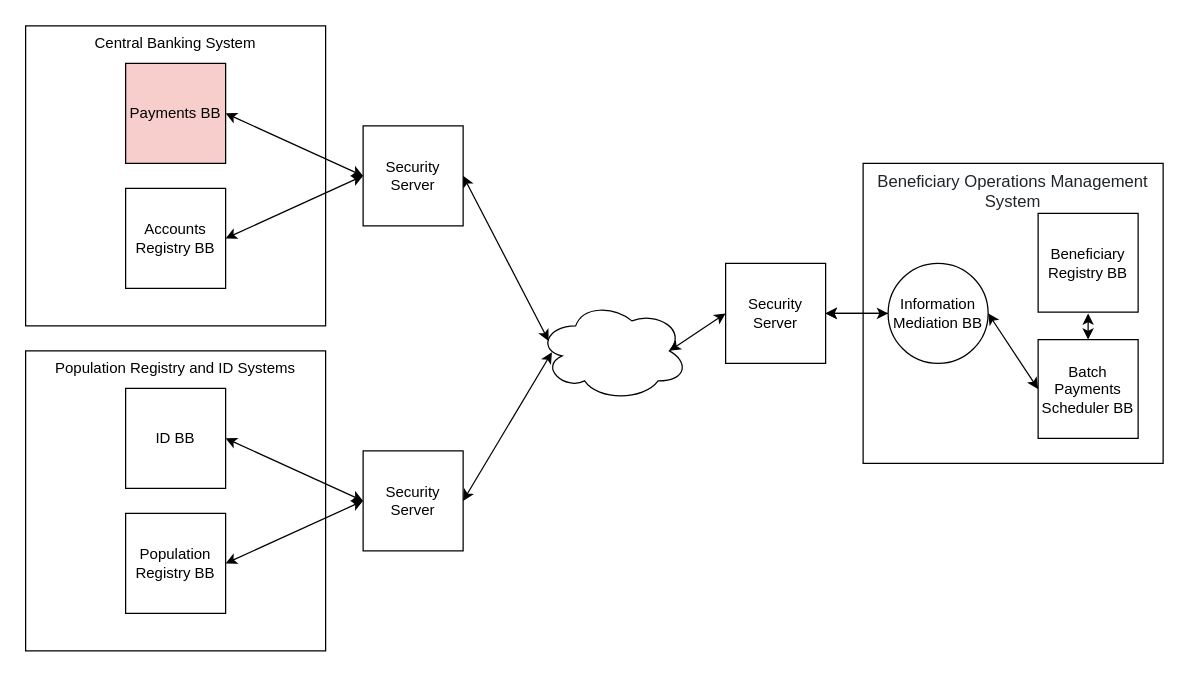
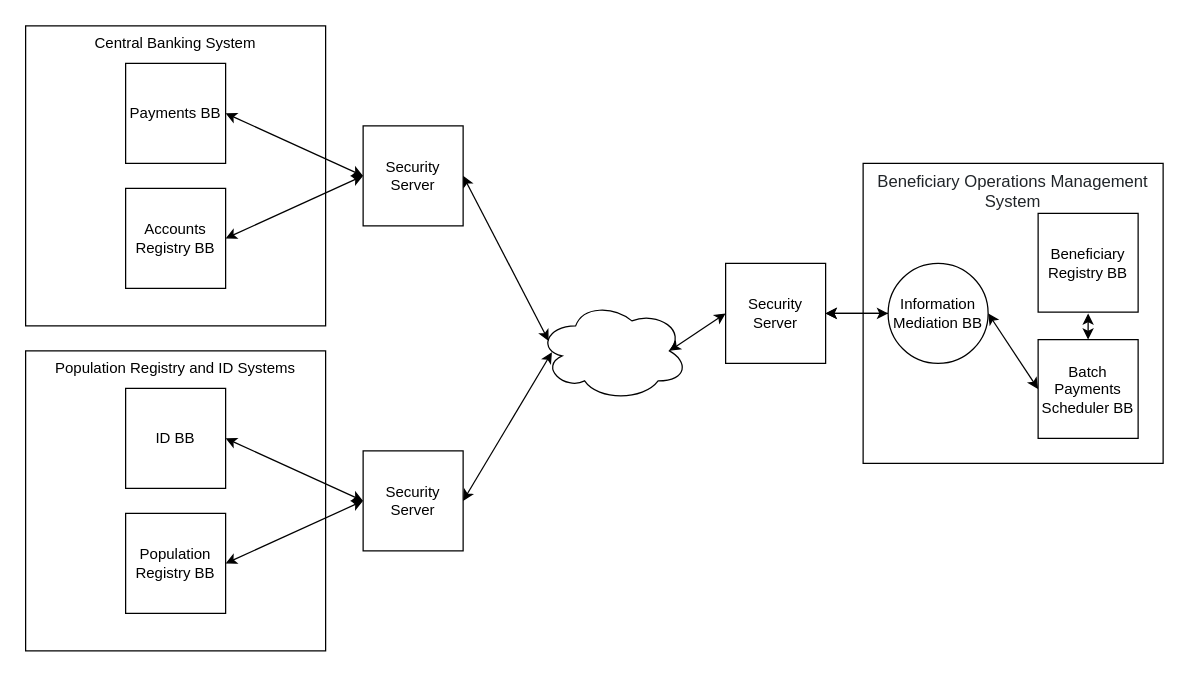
node "Payments BB": fillcolor #f8cecc -> #ffffff
